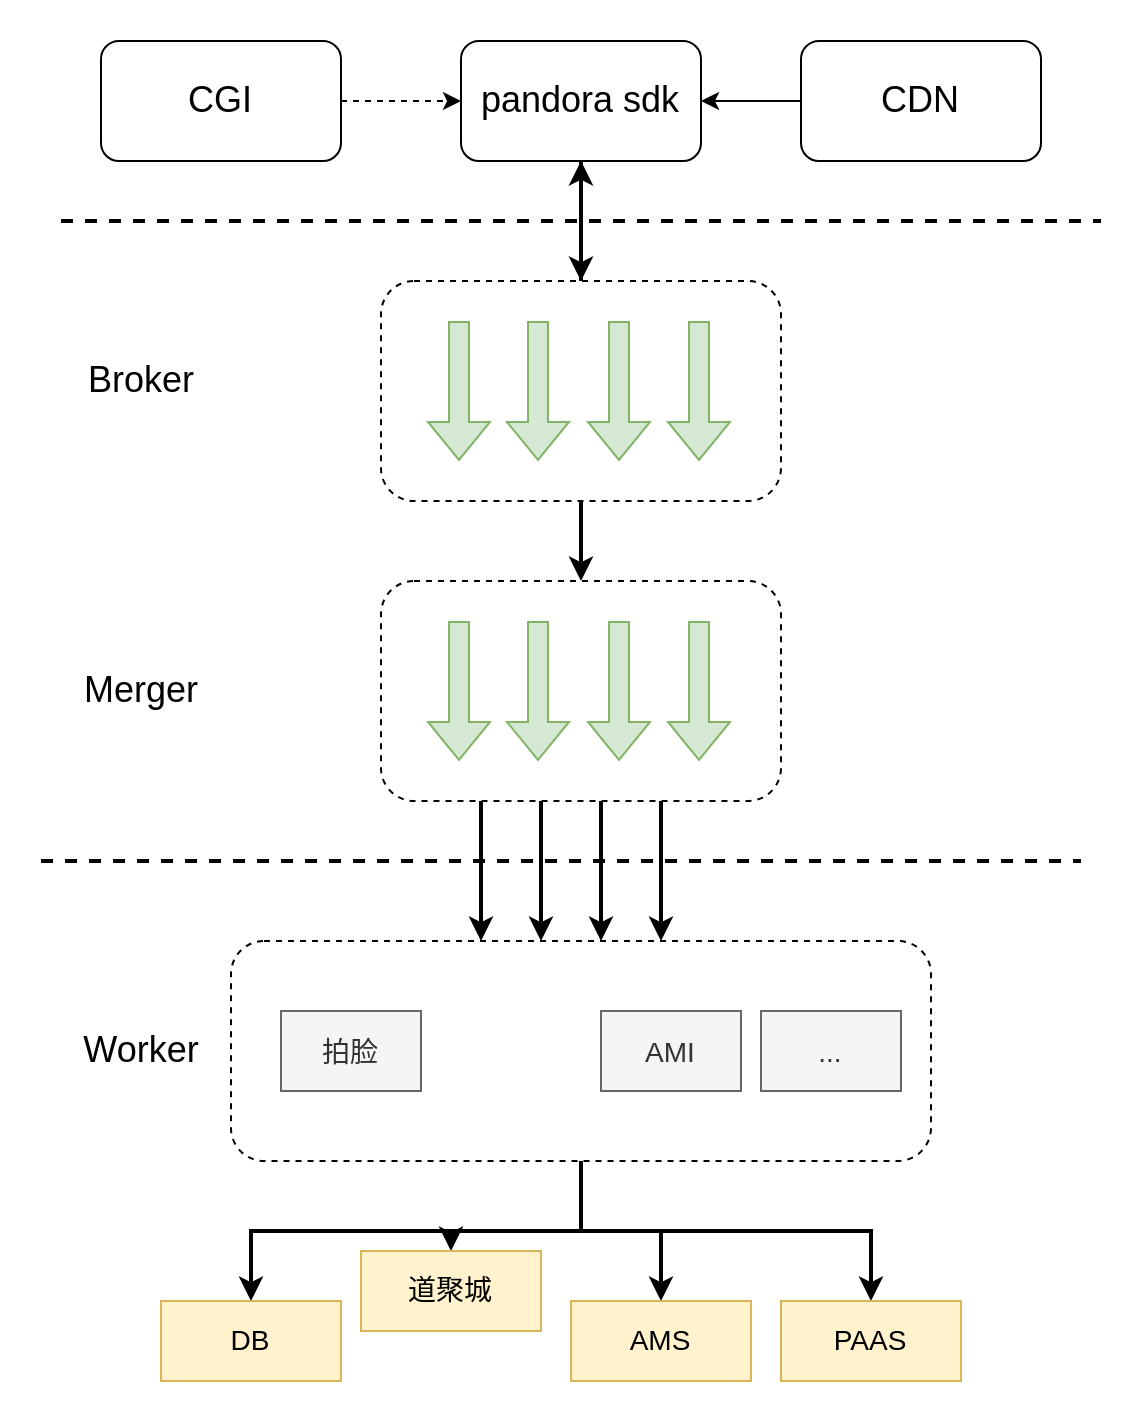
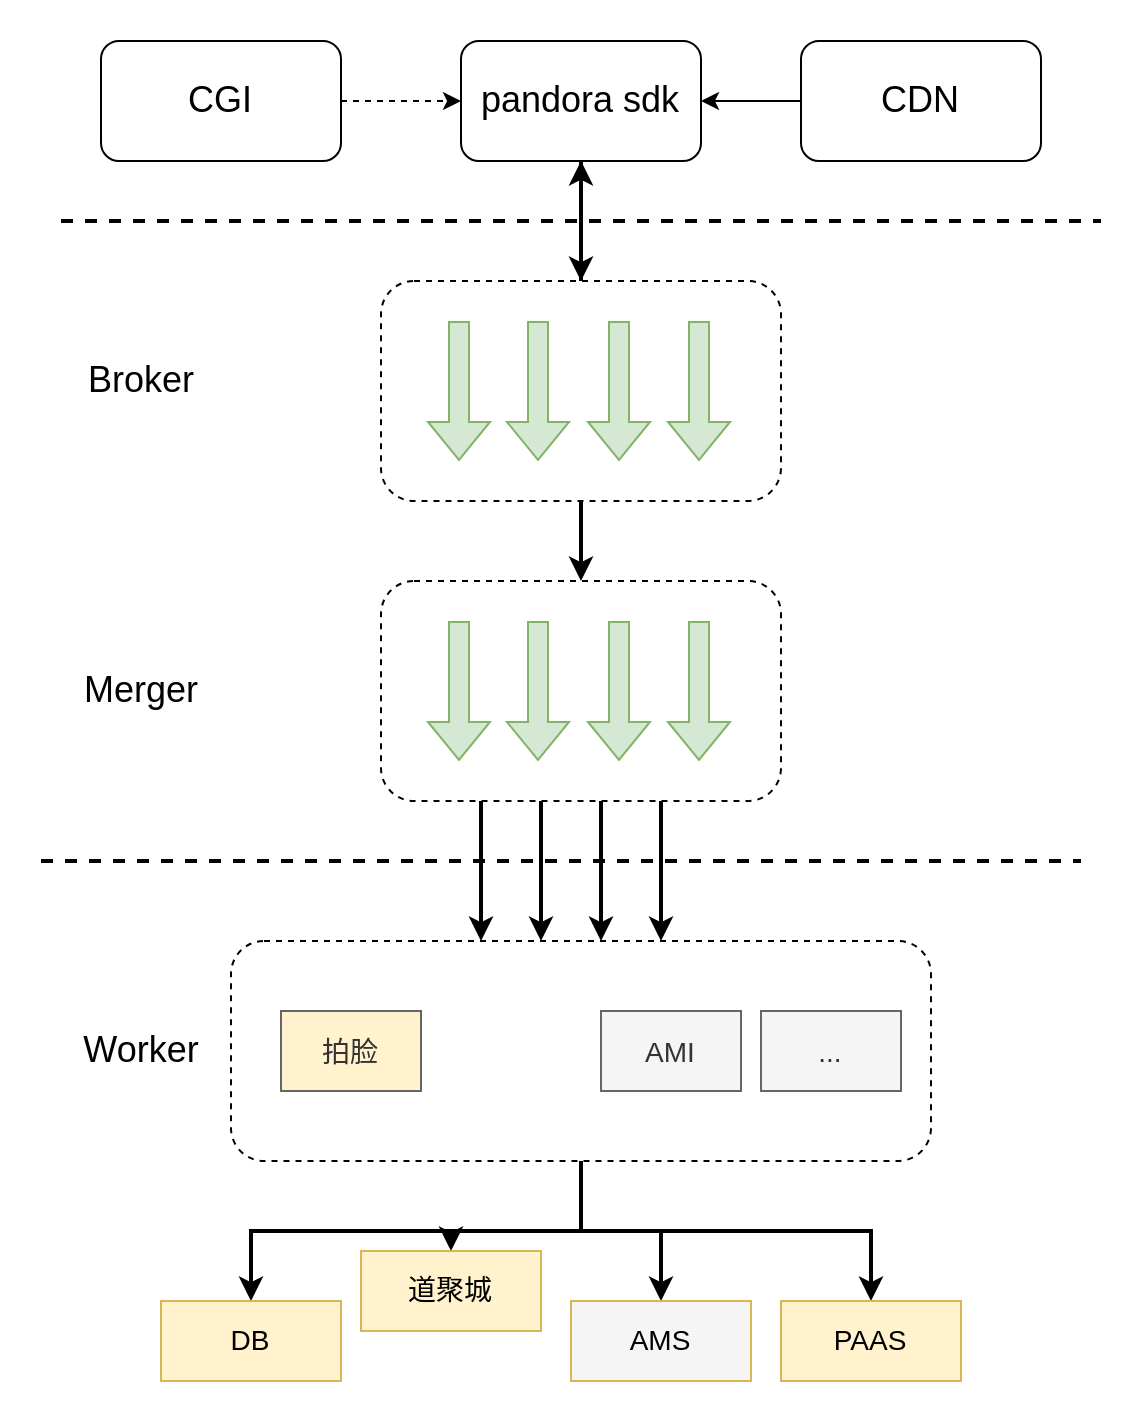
node "拍脸": fillcolor #f5f5f5 -> #fff2cc
node "AMS": fillcolor #fff2cc -> #f5f5f5
